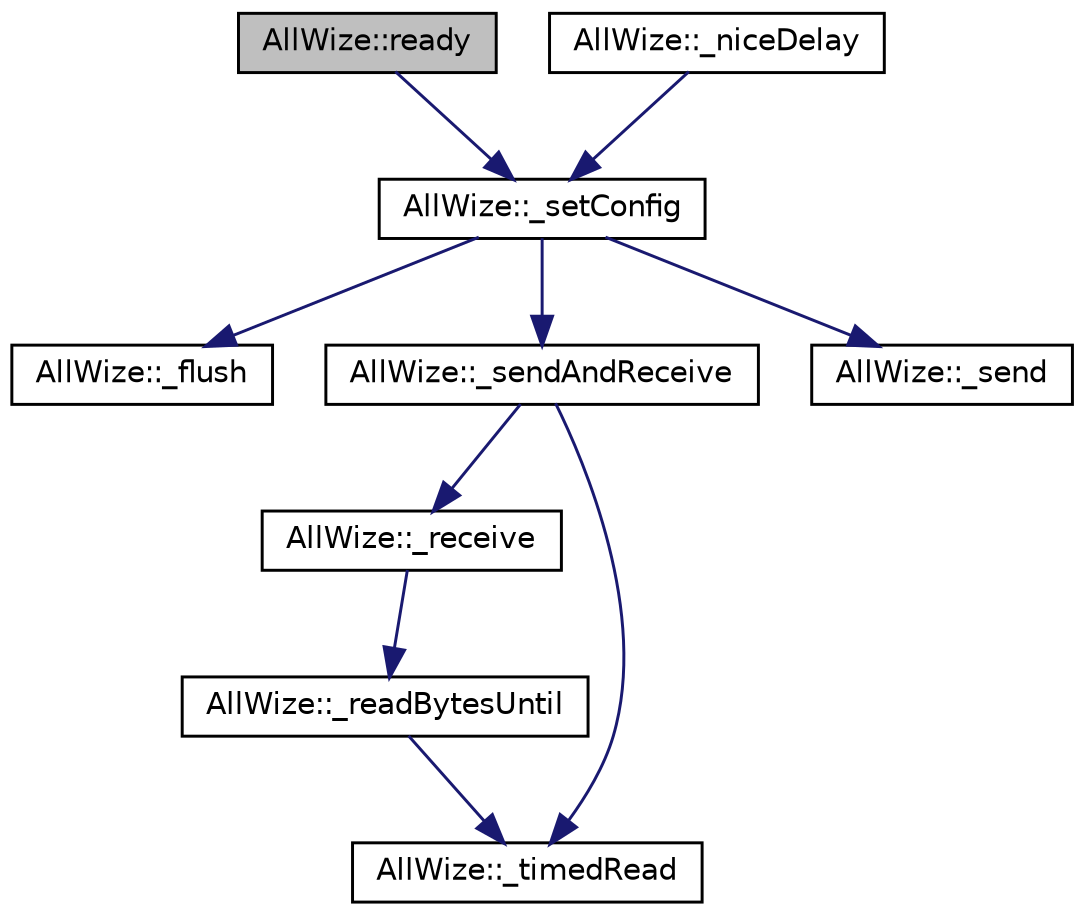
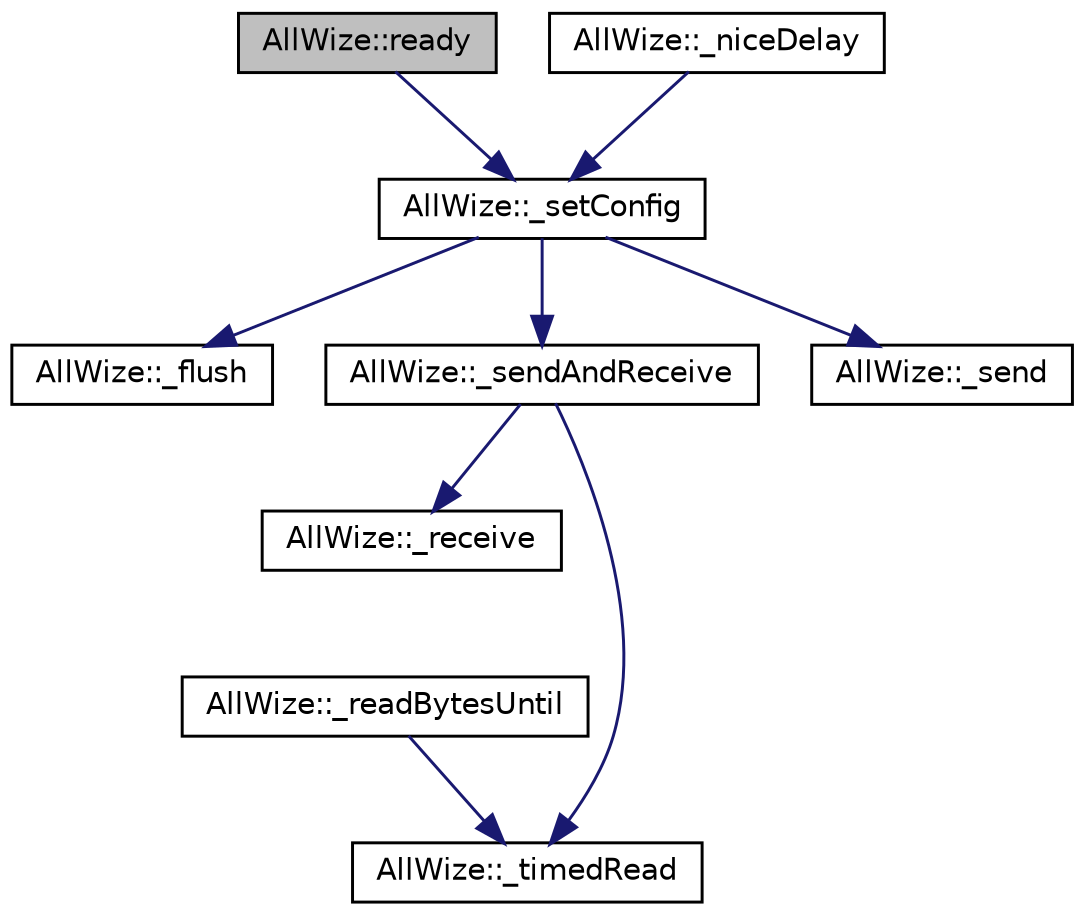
edge "AllWize::_receive" -> "AllWize::_readBytesUntil": removed
